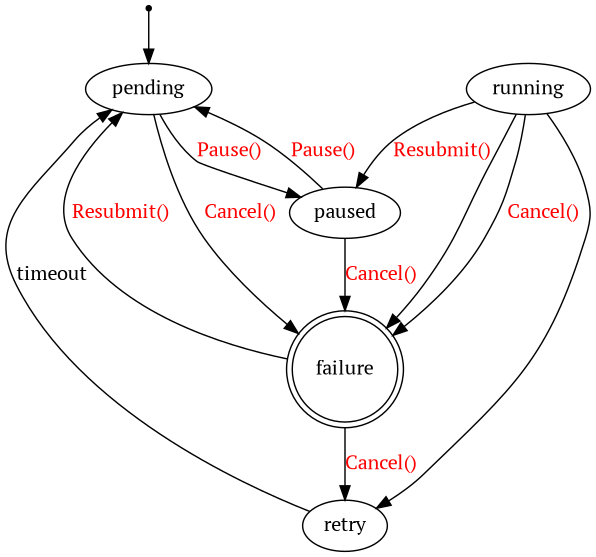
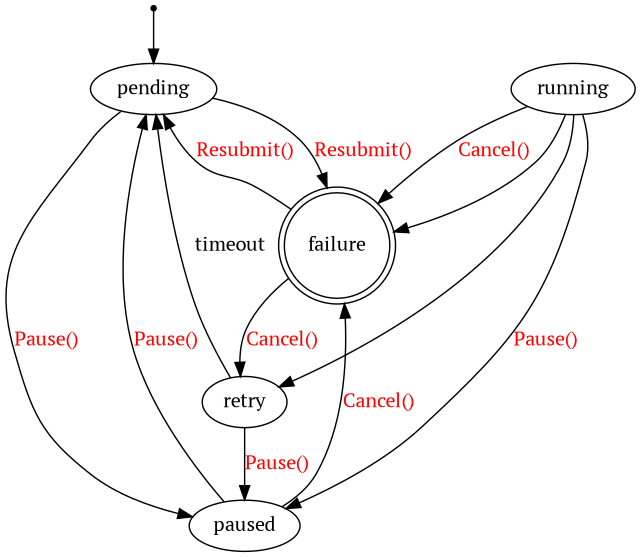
edge "running" -> "paused": label "Resubmit()" -> "Pause()"
edge "pending" -> "failure": label "Cancel()" -> "Resubmit()"
edge "retry" -> "paused": added, label "Pause()"
